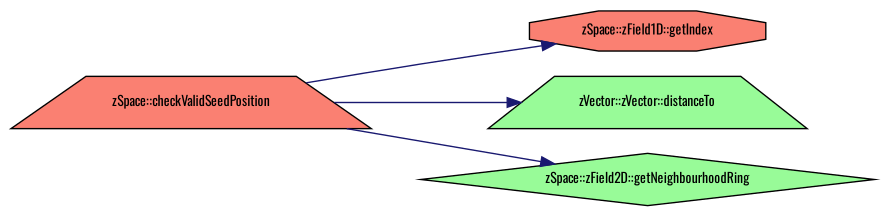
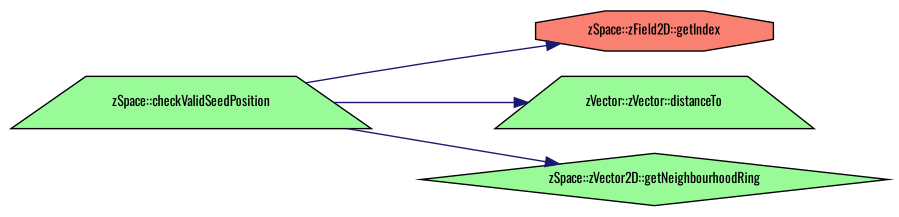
node "zSpace::zField1D::getIndex": label "zSpace::zField1D::getIndex" -> "zSpace::zField2D::getIndex"
node "zSpace::checkValidSeedPosition": fillcolor salmon -> palegreen
node "zSpace::zField2D::getNeighbourhoodRing": label "zSpace::zField2D::getNeighbourhoodRing" -> "zSpace::zVector2D::getNeighbourhoodRing"
